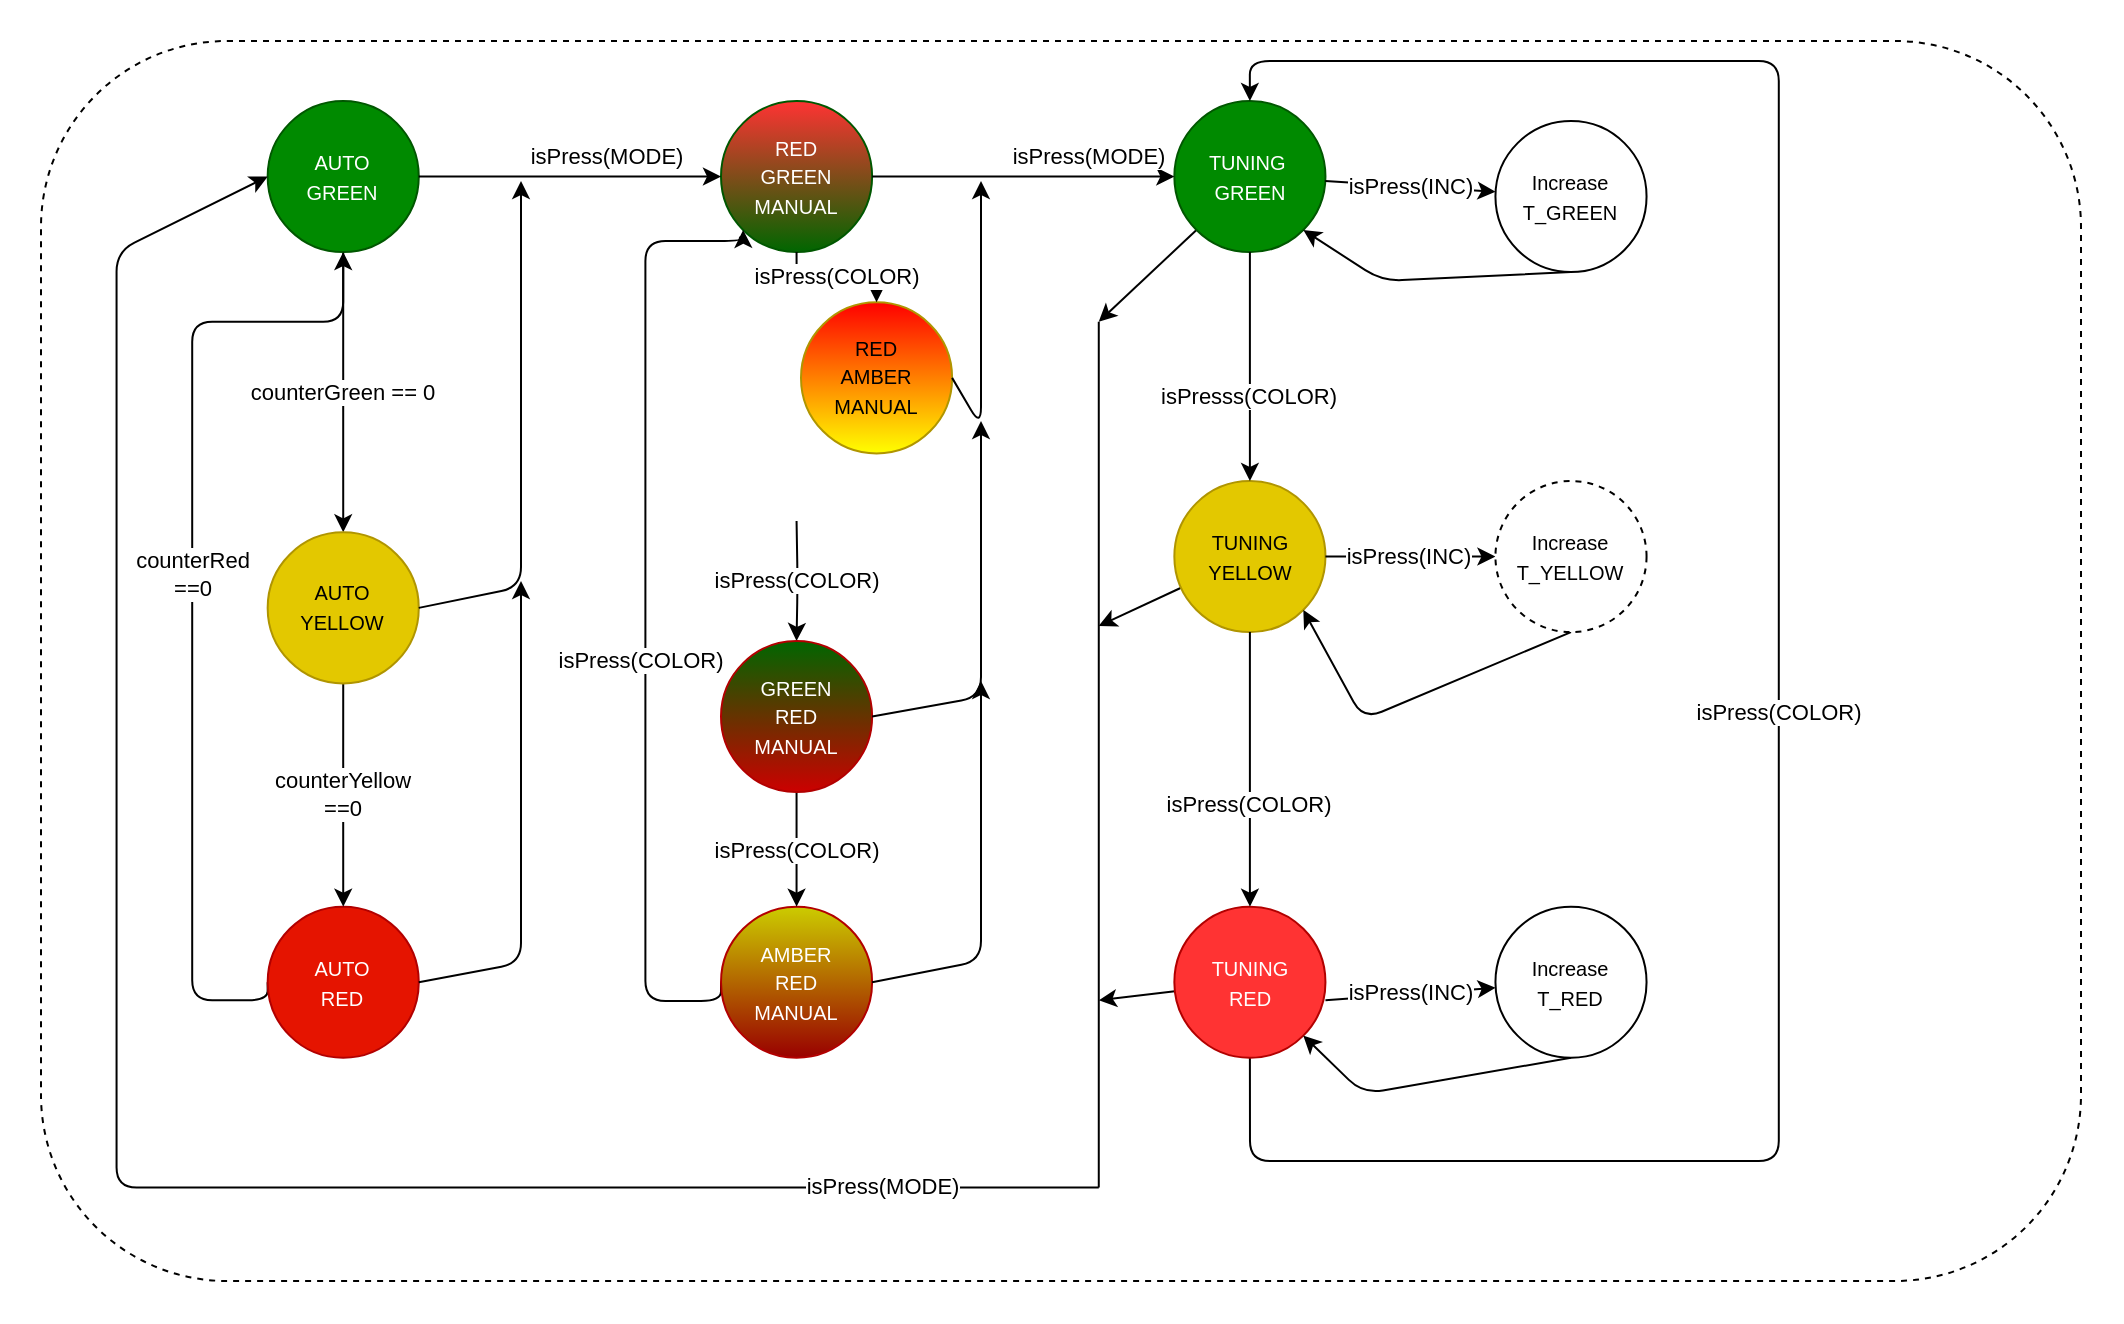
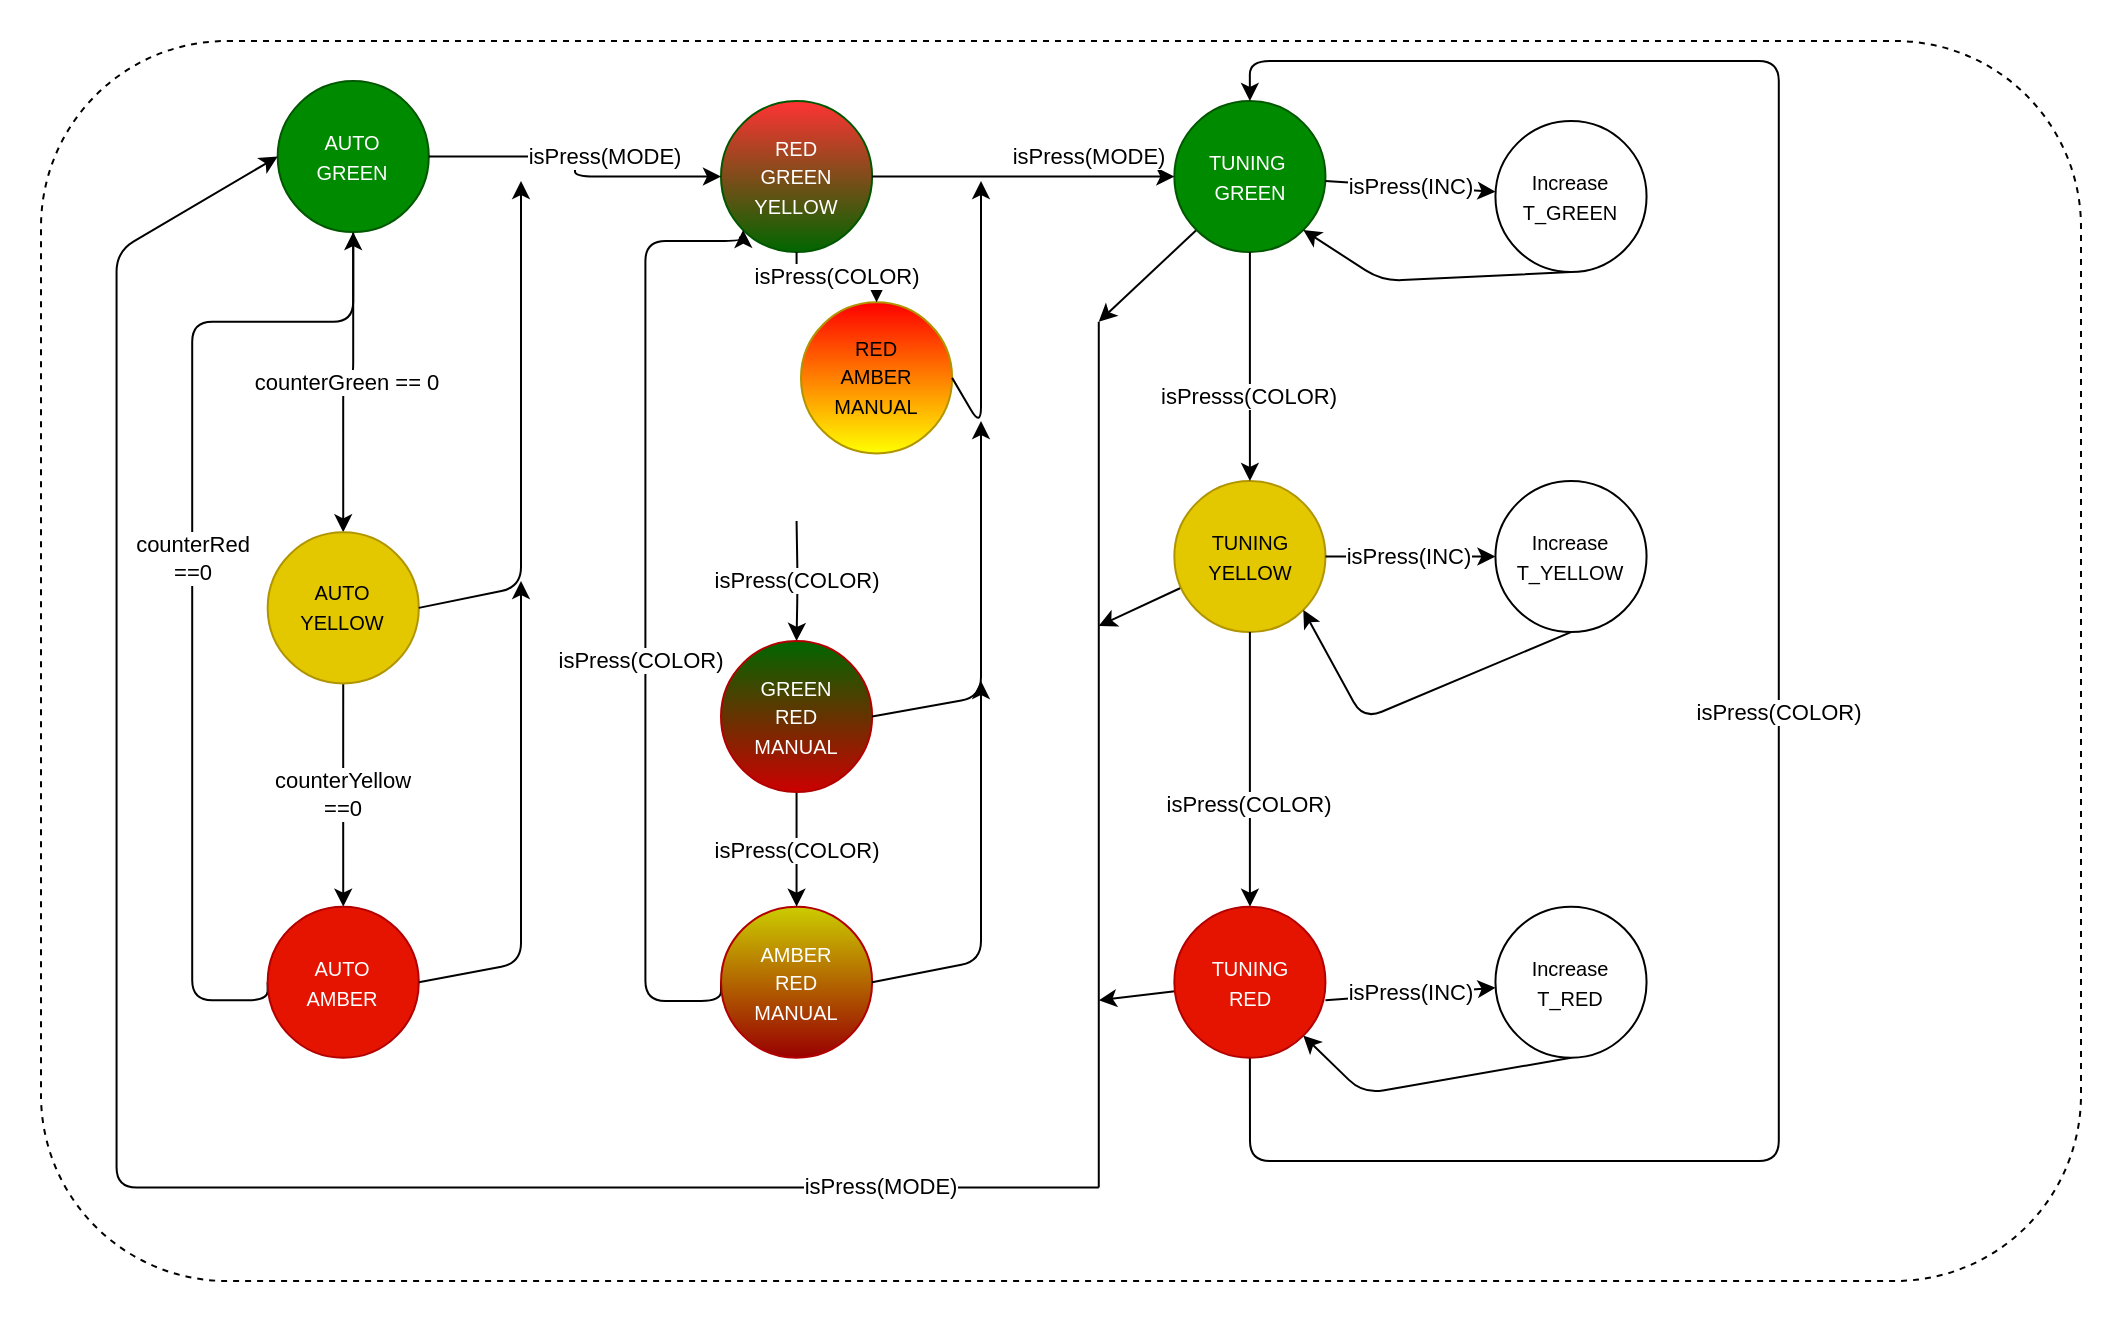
node "AUTO GREEN": moved (343, 177) -> (353, 157)
node "RED GREEN MANUAL": label "RED GREEN MANUAL" -> "RED GREEN YELLOW"
node "Increase T_YELLOW": style dashed -> solid
node "TUNING RED": fillcolor #ff3333 -> #e51400
node "AUTO RED": label "AUTO RED" -> "AUTO AMBER"
